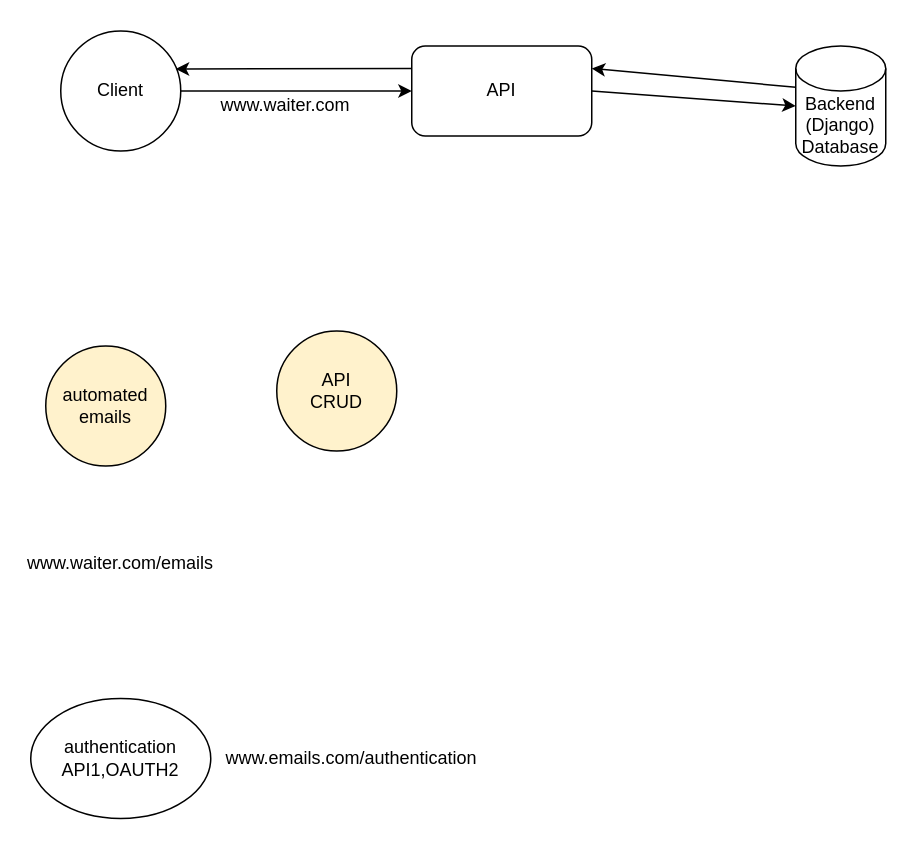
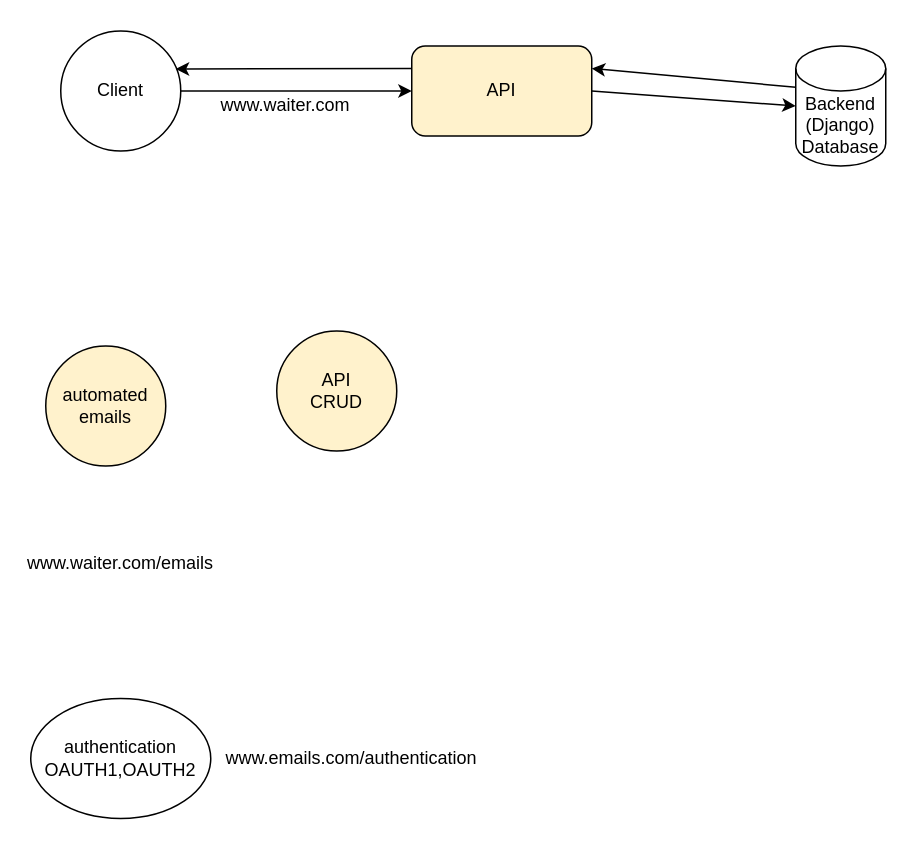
node "API": fillcolor #ffffff -> #fff2cc
node "authentication API1,OAUTH2": label "authentication API1,OAUTH2" -> "authentication OAUTH1,OAUTH2"
